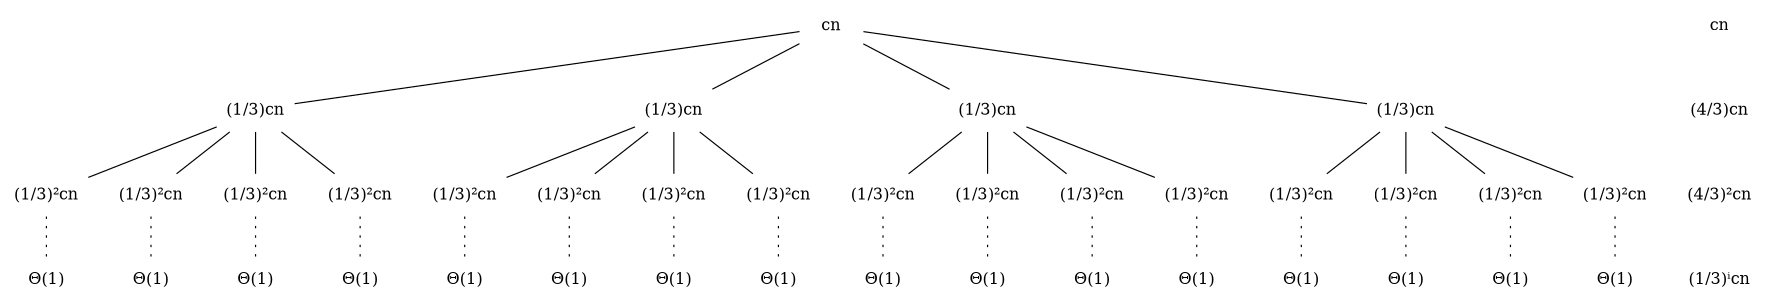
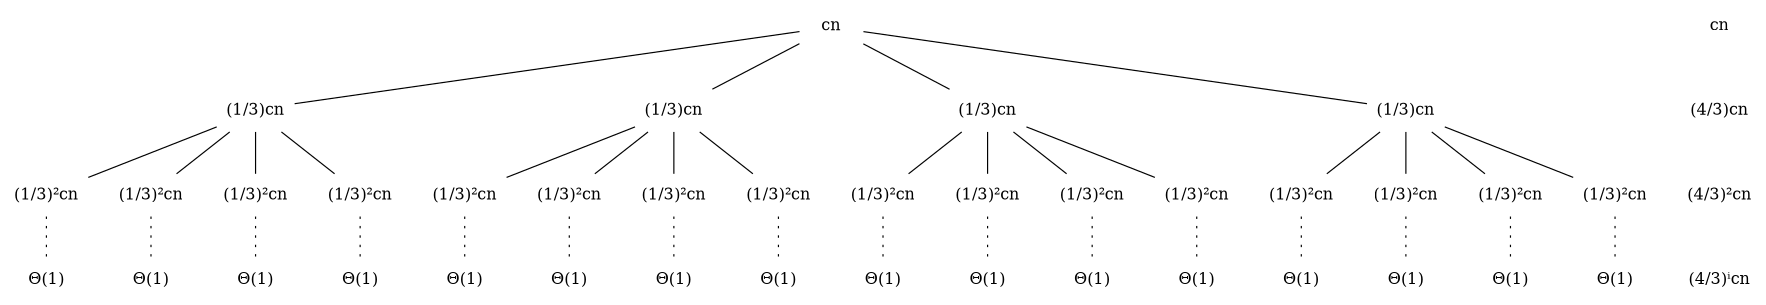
node "(1/3)ⁱcn": label "(1/3)ⁱcn" -> "(4/3)ⁱcn"
